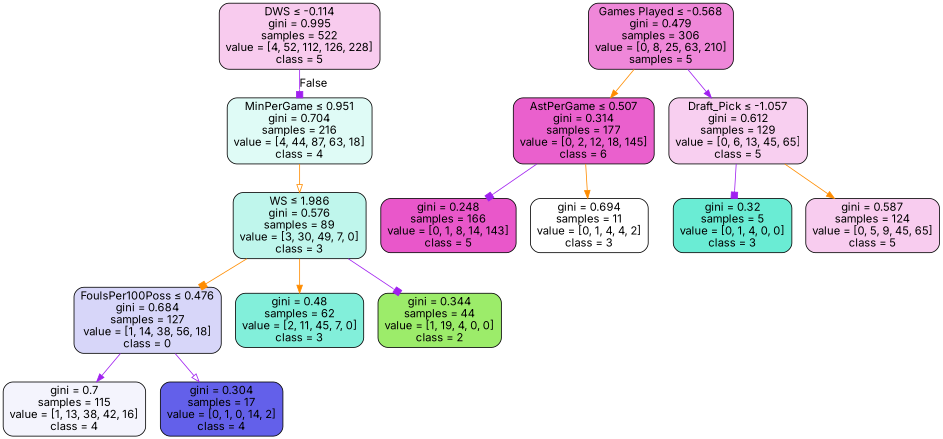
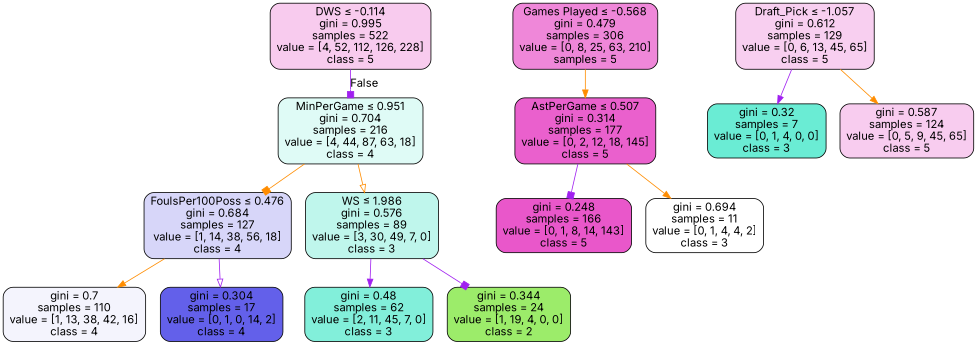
edge "Games Played ≤ -0.568" -> "Draft_Pick ≤ -1.057": removed
node "AstPerGame ≤ 0.507": text "class = 6" -> "class = 5"
edge "Draft_Pick ≤ -1.057" -> "gini = 0.32": arrowhead box -> normal
node "gini = 0.32": text "samples = 5" -> "samples = 7"
edge "WS ≤ 1.986" -> "FoulsPer100Poss ≤ 0.476": now "MinPerGame ≤ 0.951" -> "FoulsPer100Poss ≤ 0.476"
edge "WS ≤ 1.986" -> "gini = 0.48": color darkorange -> purple
node "gini = 0.344": text "samples = 44" -> "samples = 24"
node "FoulsPer100Poss ≤ 0.476": text "class = 0" -> "class = 4"
edge "FoulsPer100Poss ≤ 0.476" -> "gini = 0.7": color purple -> darkorange
node "gini = 0.7": text "samples = 115" -> "samples = 110"
